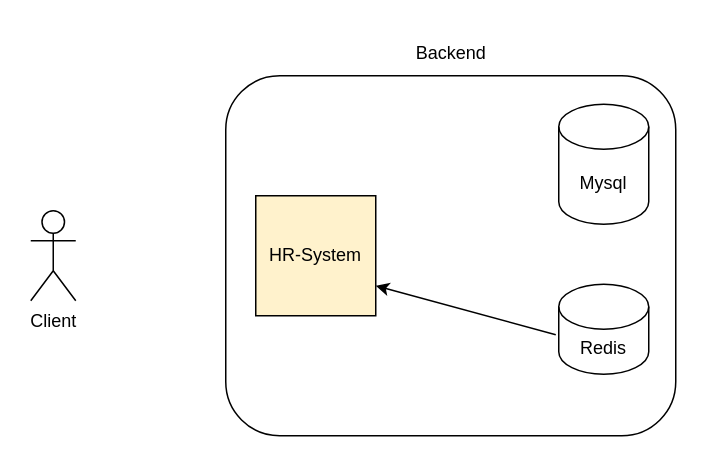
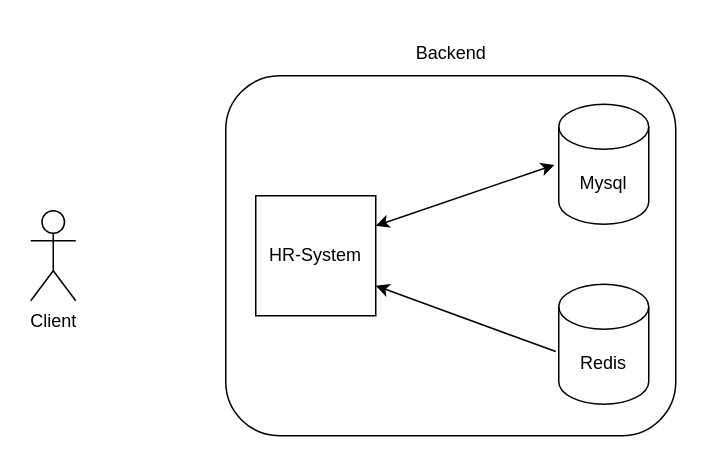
edge "Mysql" -- "HR-System": added
node "HR-System": fillcolor #fff2cc -> #ffffff
node "Redis": size 90x90 -> 90x120
